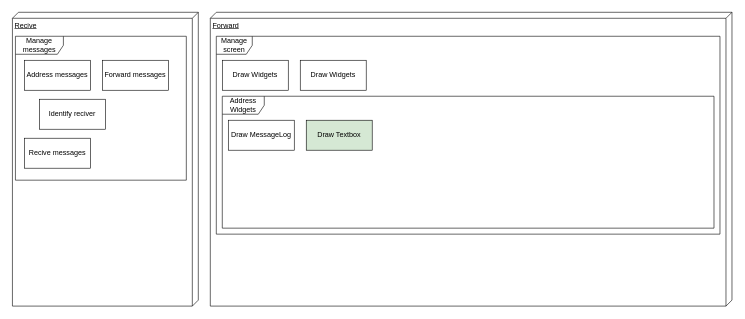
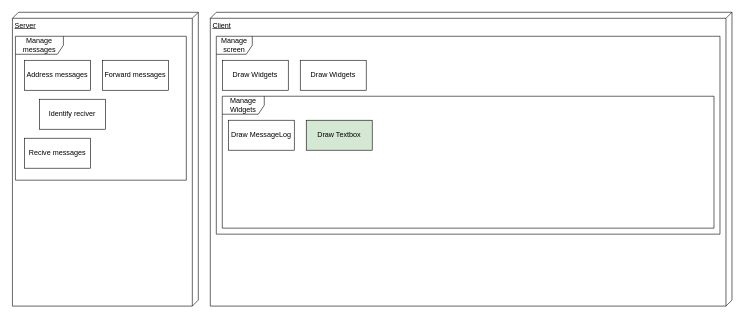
node "Recive": label "Recive" -> "Server"
node "Forward": label "Forward" -> "Client"
node "Address Widgets": label "Address Widgets" -> "Manage Widgets"
